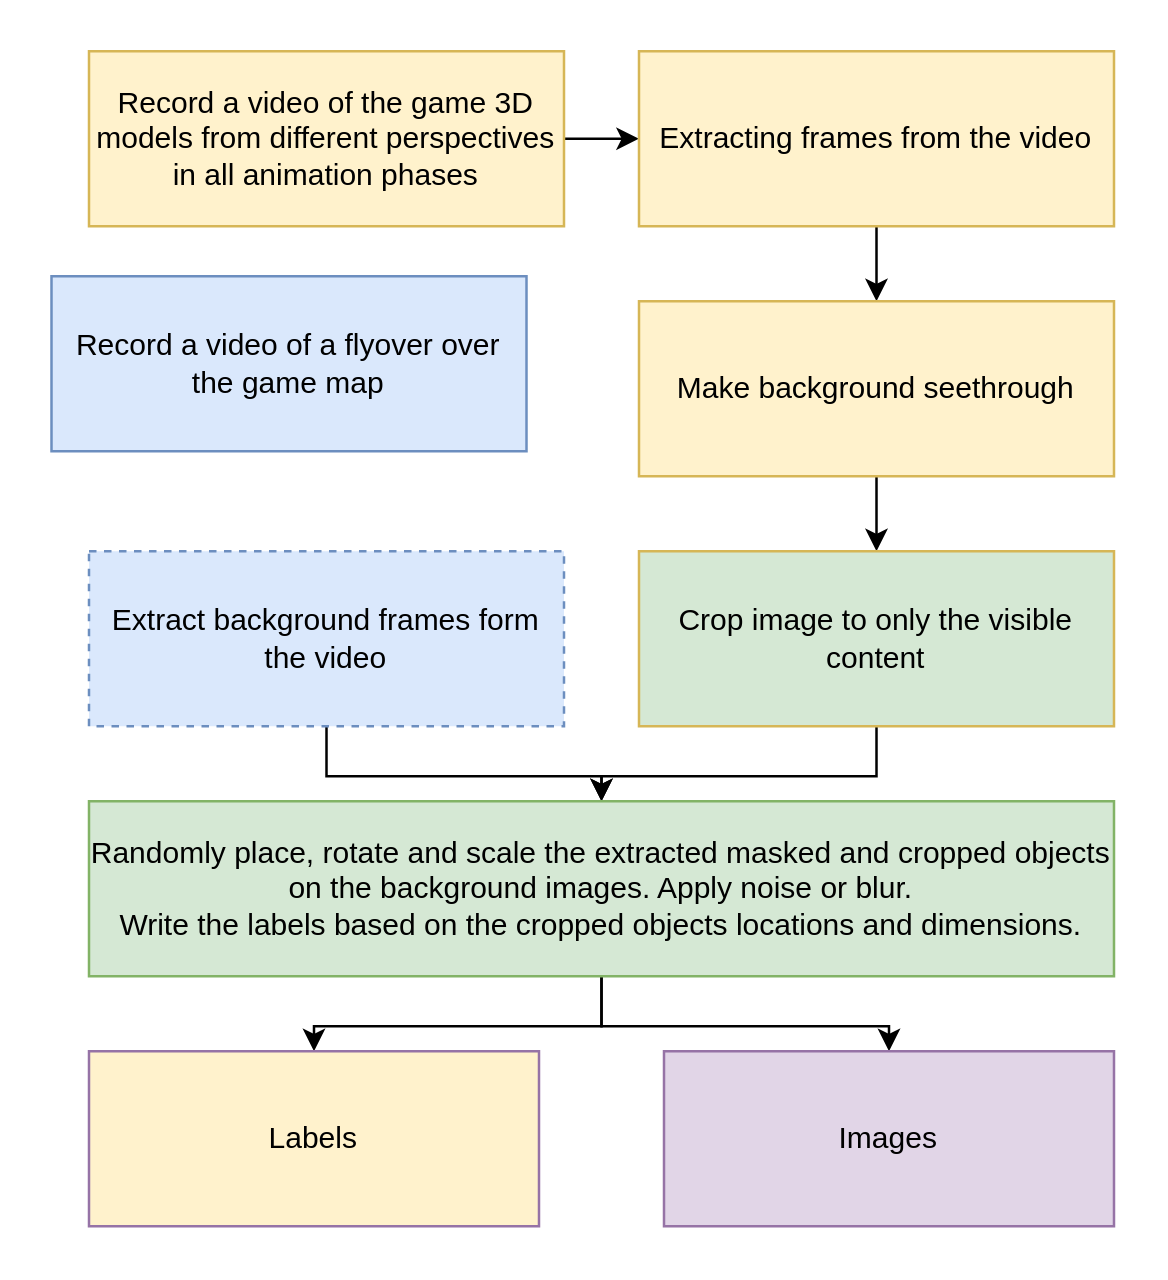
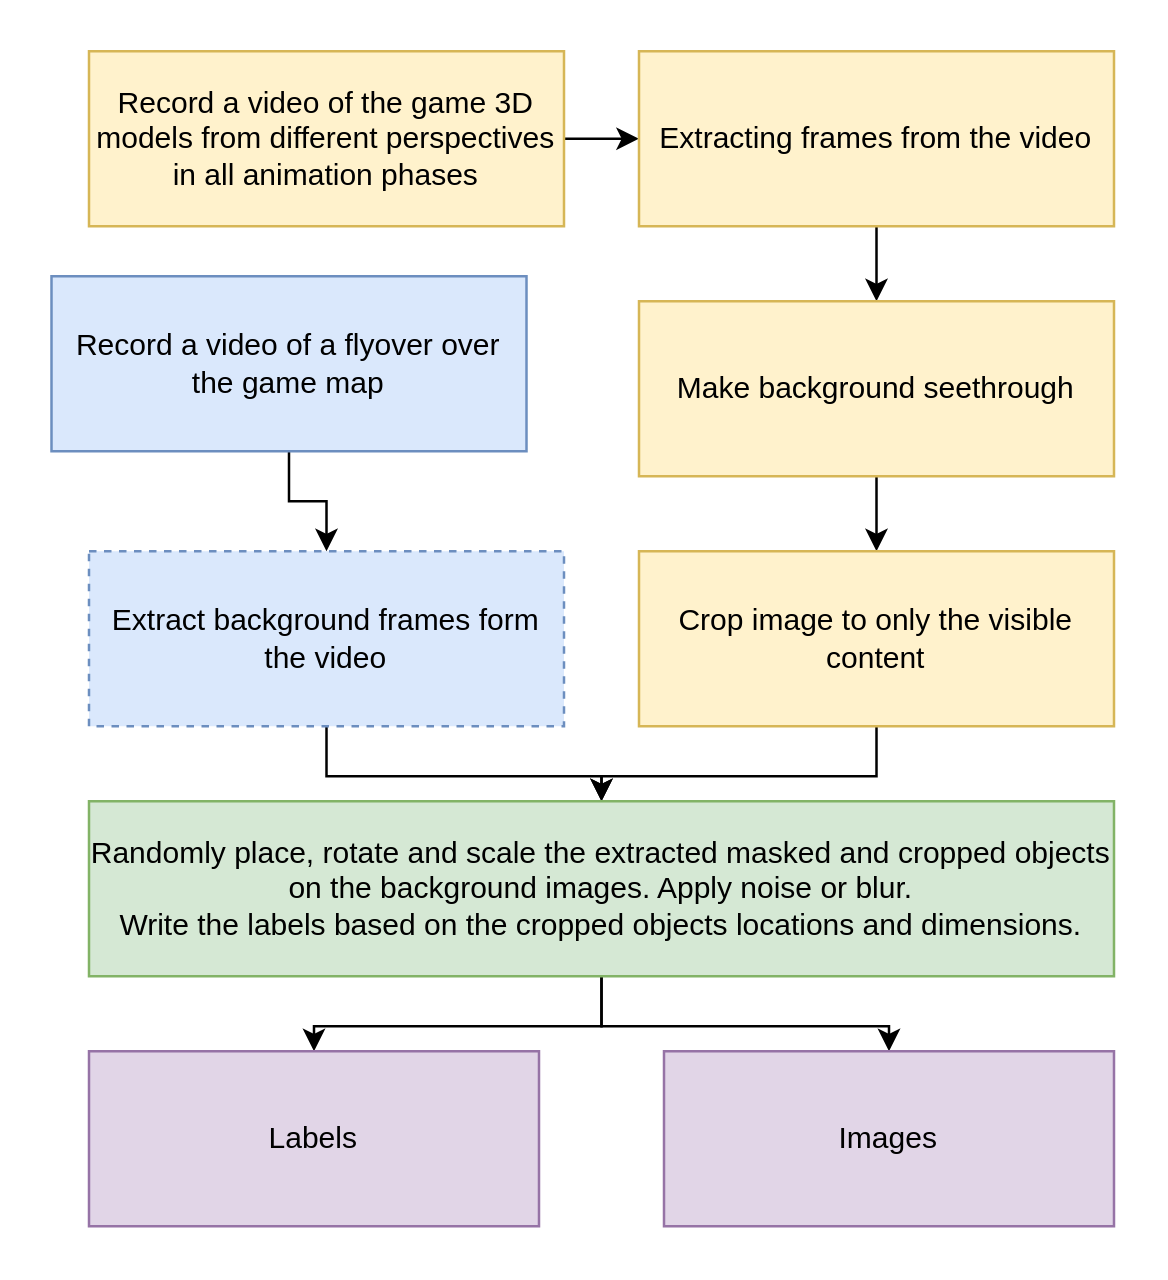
edge "Record a video of a flyover over the game map" -> "Extract background frames form the video": added
node "Crop image to only the visible content": fillcolor #d5e8d4 -> #fff2cc
node "Labels": fillcolor #fff2cc -> #e1d5e7
